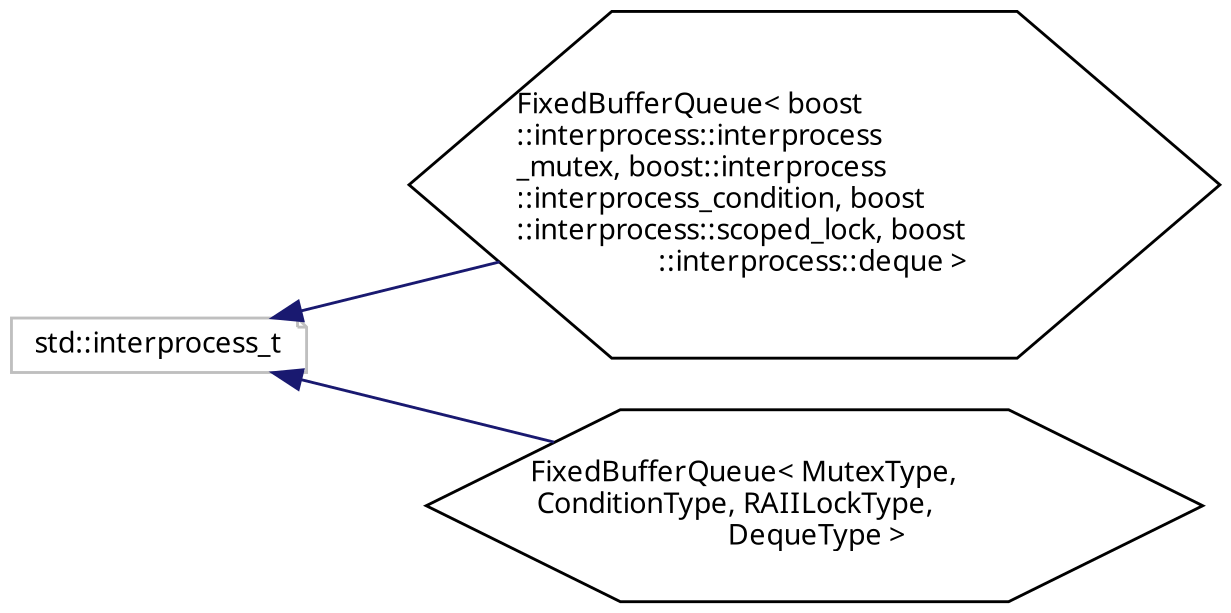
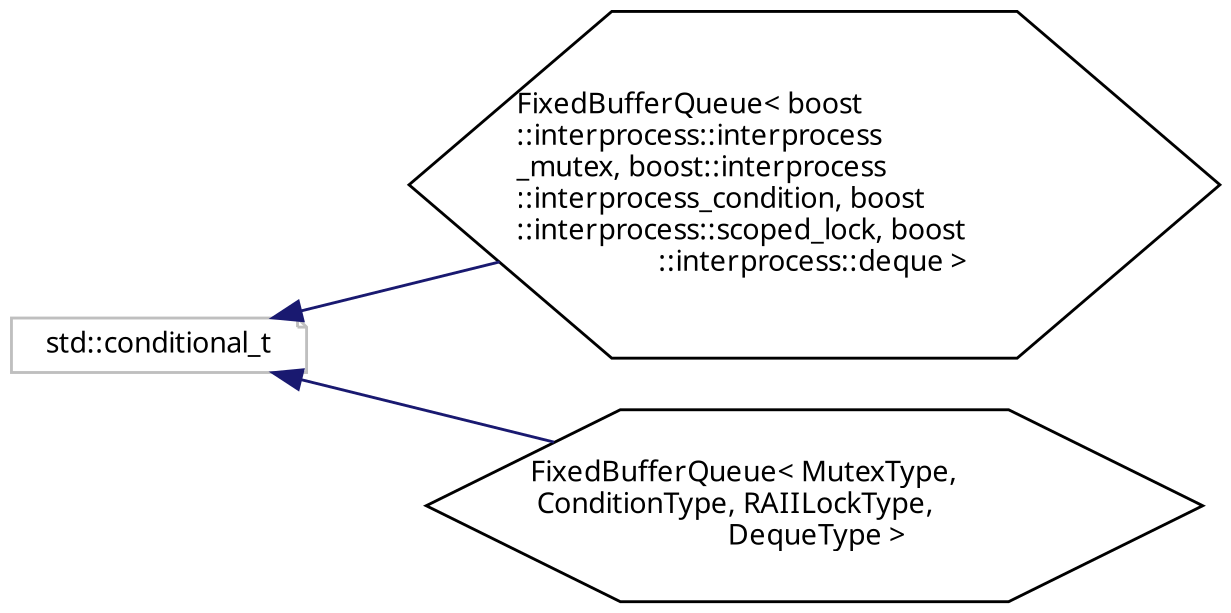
node "std::interprocess_t": label "std::interprocess_t" -> "std::conditional_t"
